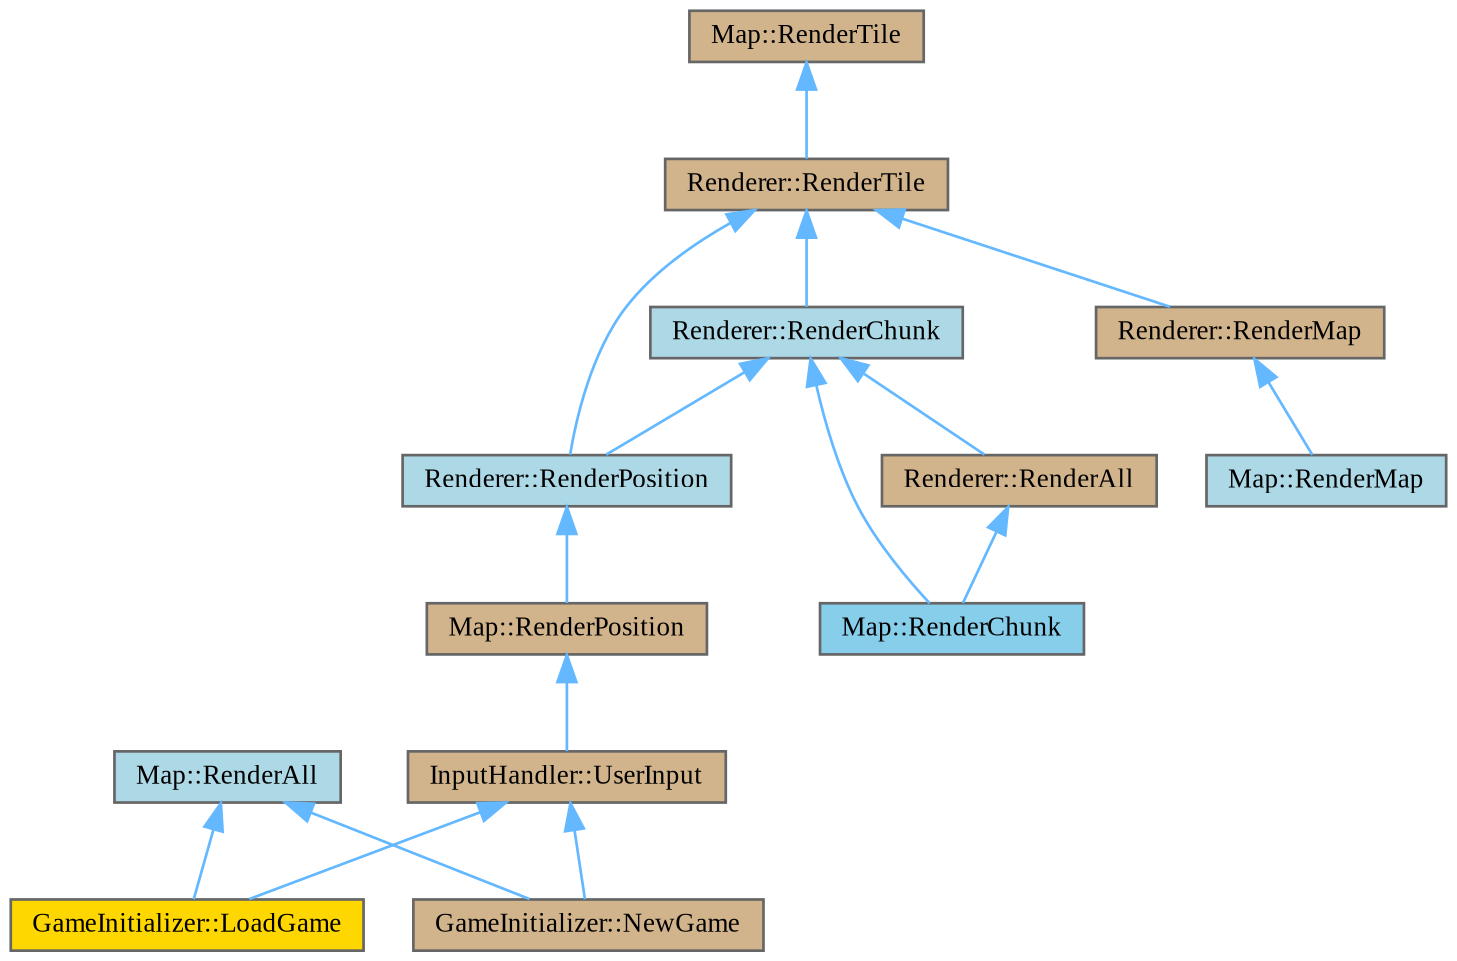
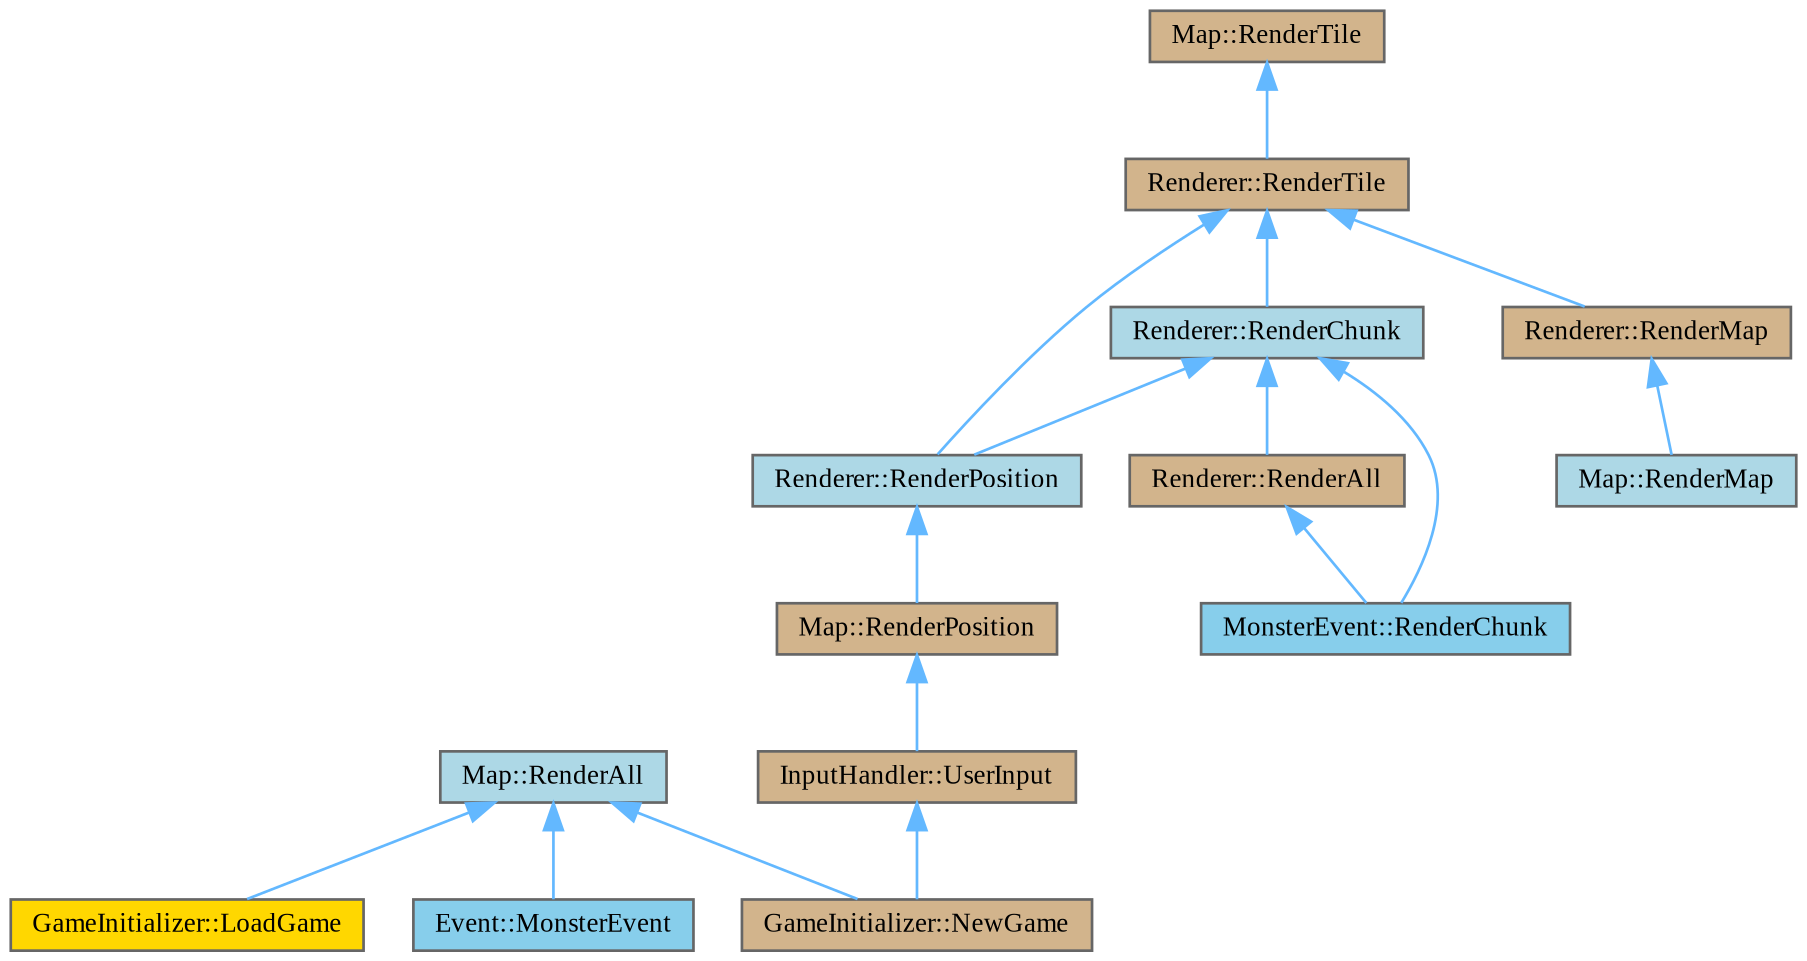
node "Map::RenderChunk": label "Map::RenderChunk" -> "MonsterEvent::RenderChunk"
edge "GameInitializer::LoadGame" -> "InputHandler::UserInput": removed
node "Event::MonsterEvent": added
